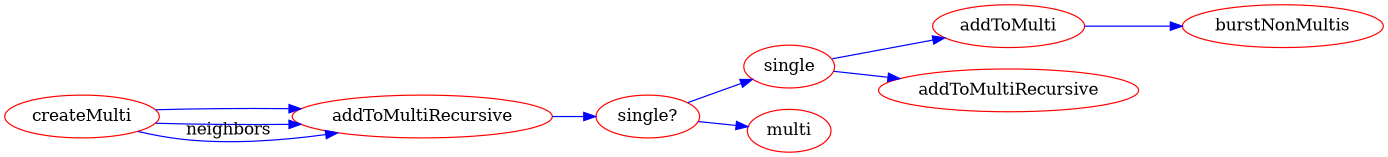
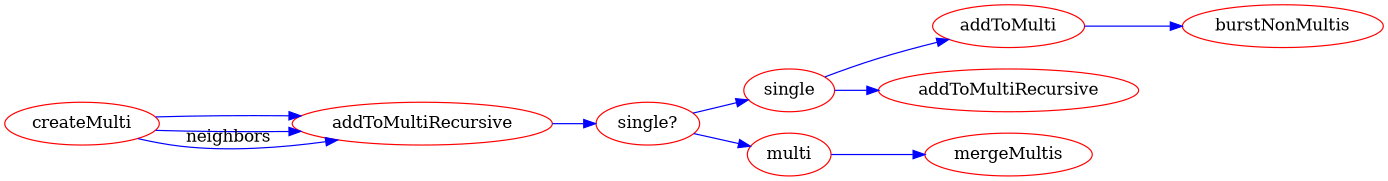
node "mergeMultis": added
